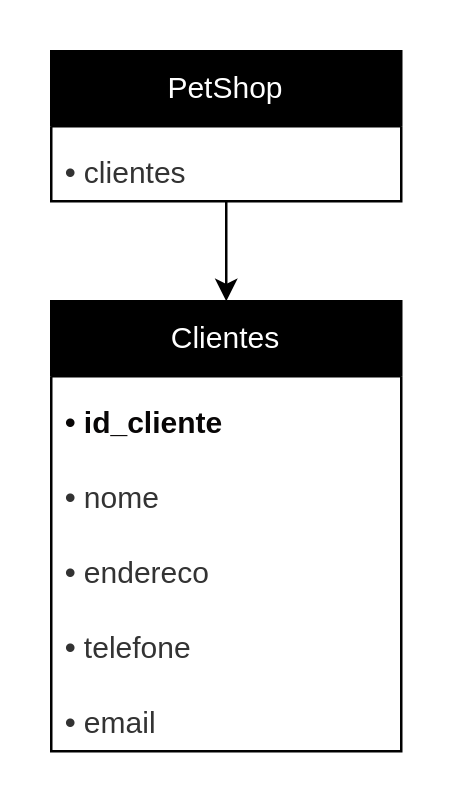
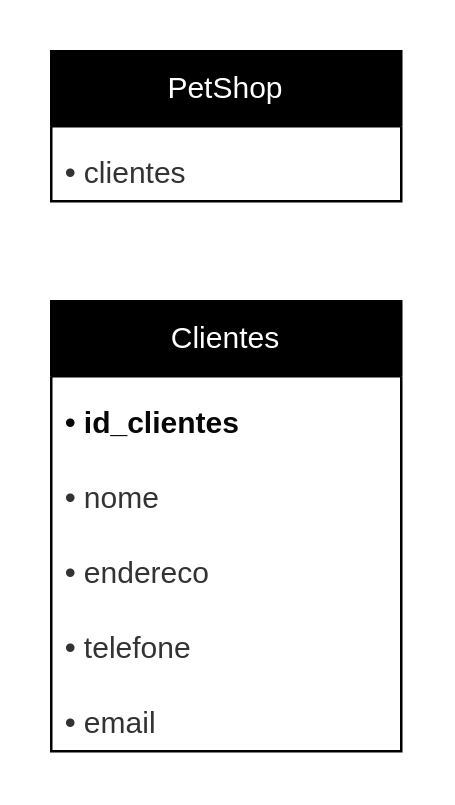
edge "PetShop" -> "Clientes": removed
node "• id_cliente": label "• id_cliente" -> "• id_clientes"
